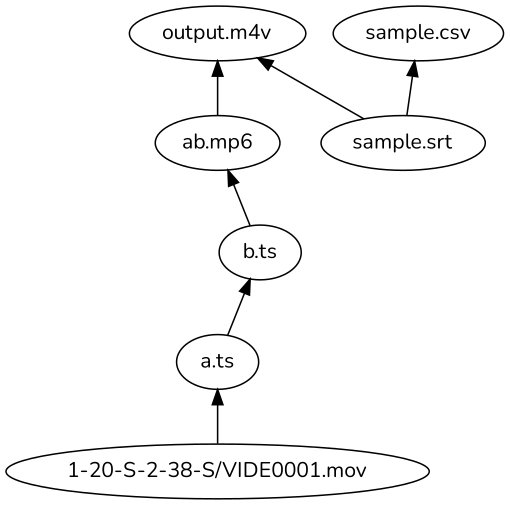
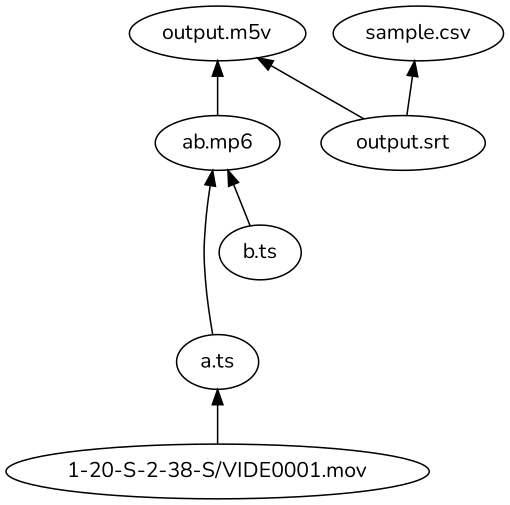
node "output.m4v": label "output.m4v" -> "output.m5v"
node "sample.srt": label "sample.srt" -> "output.srt"
edge "a.ts" -> "b.ts": now "a.ts" -> "ab.mp6"
